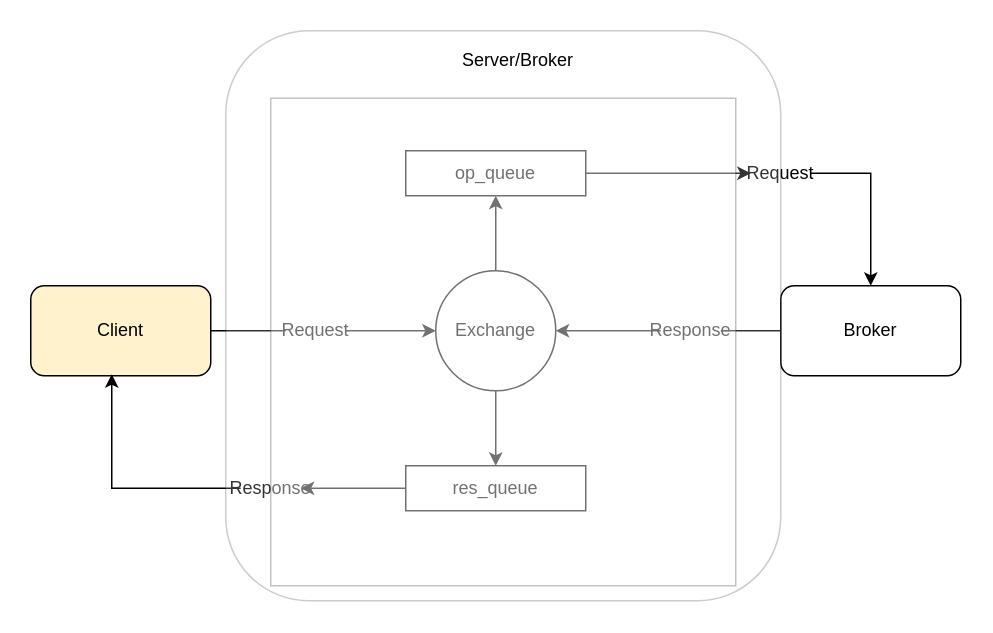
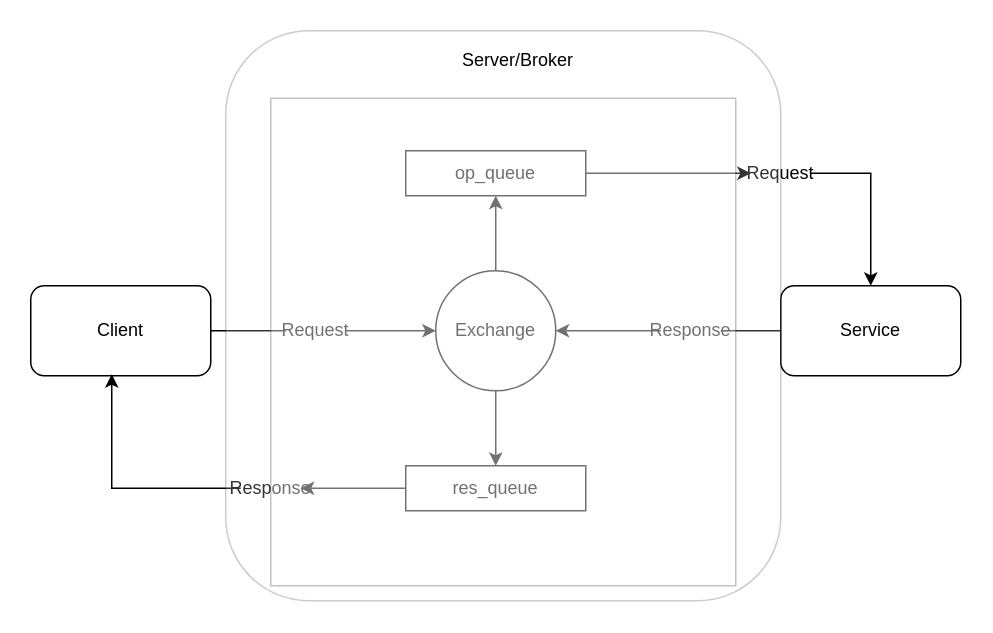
node "Client": fillcolor #fff2cc -> #ffffff
node "Broker": label "Broker" -> "Service"
